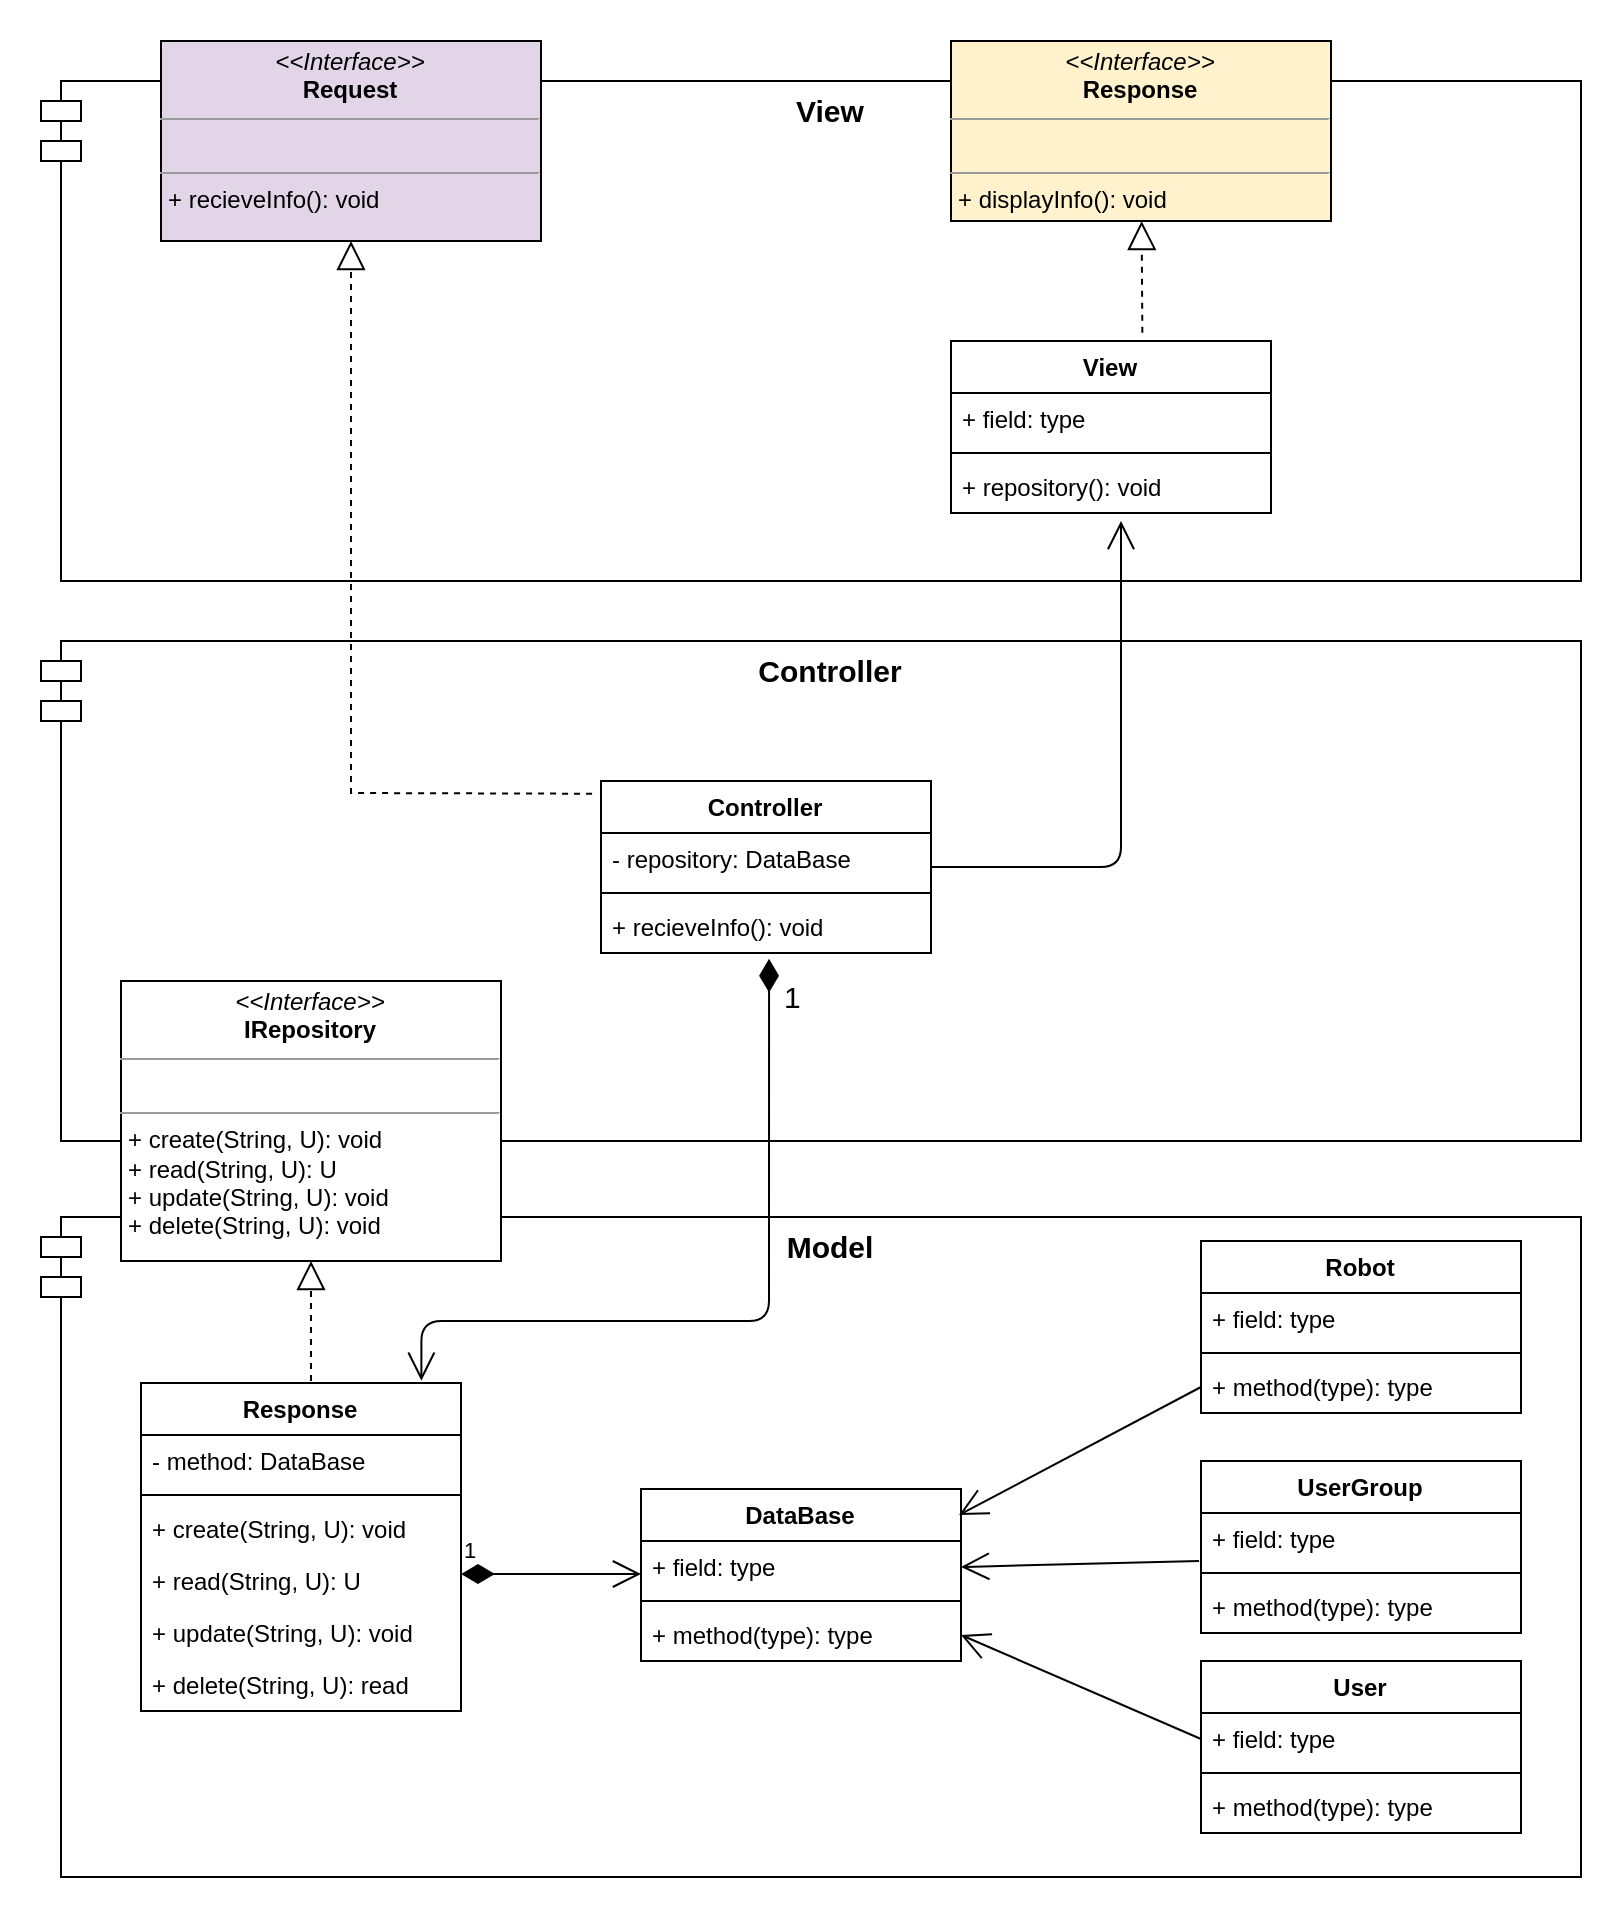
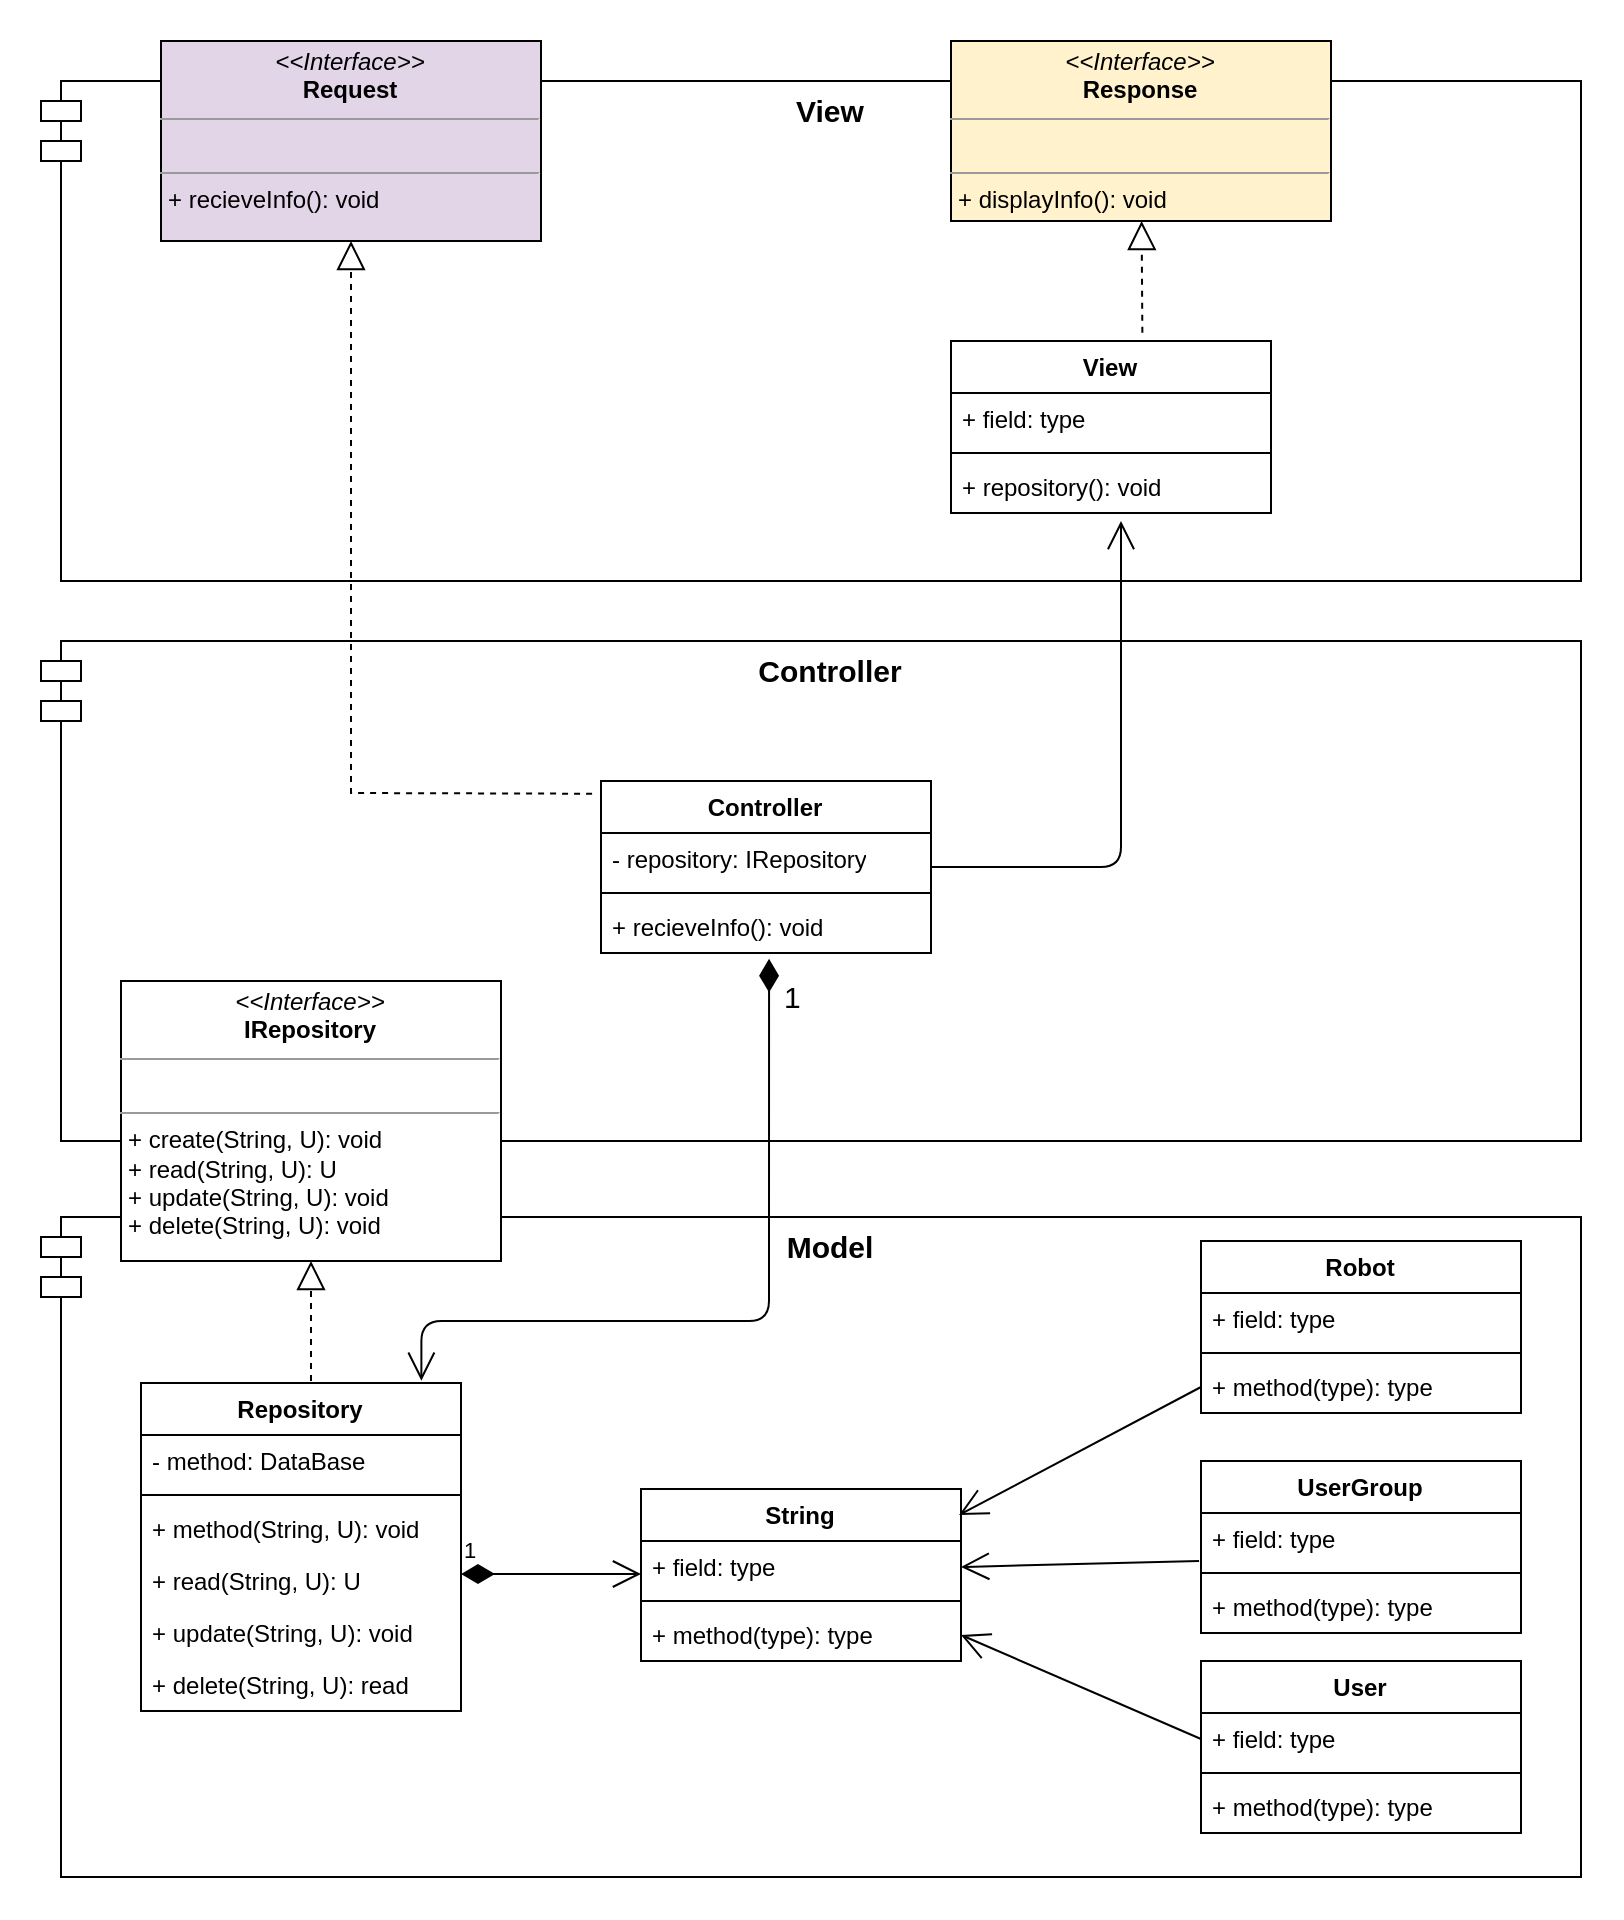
node "- repository: DataBase": label "- repository: DataBase" -> "- repository: IRepository"
node "Response": label "Response" -> "Repository"
node "DataBase": label "DataBase" -> "String"
node "+ create(String, U): void": label "+ create(String, U): void" -> "+ method(String, U): void"
